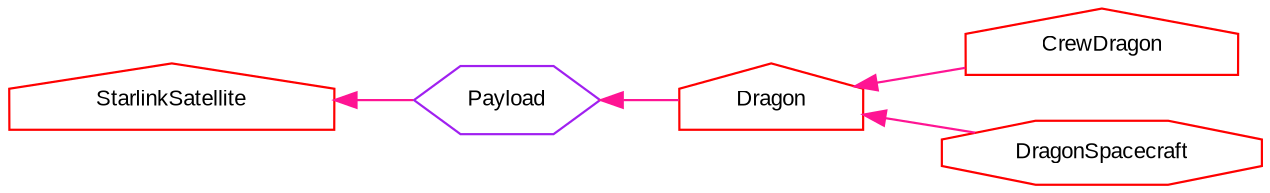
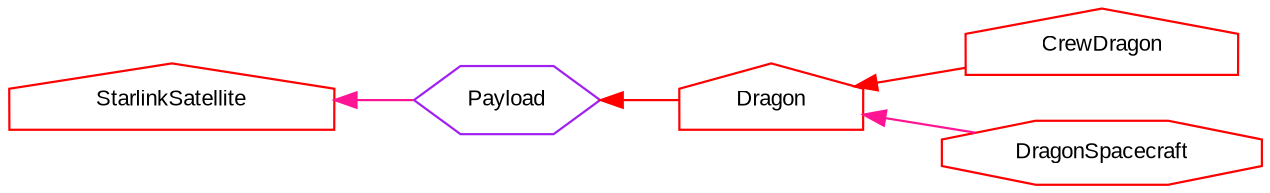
edge "CrewDragon" -> "Dragon": color deeppink -> red
edge "Dragon" -> "Payload": color deeppink -> red
